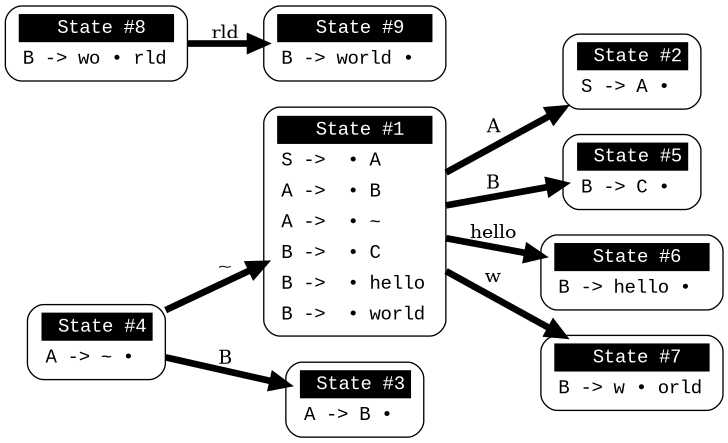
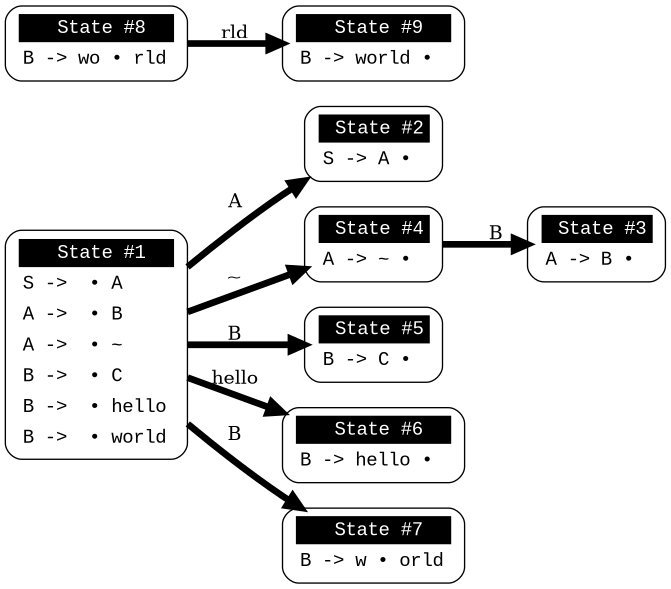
edge "State #1" -> "State #7": label "w" -> "B"
edge "State #4" -> "State #1": reversed
